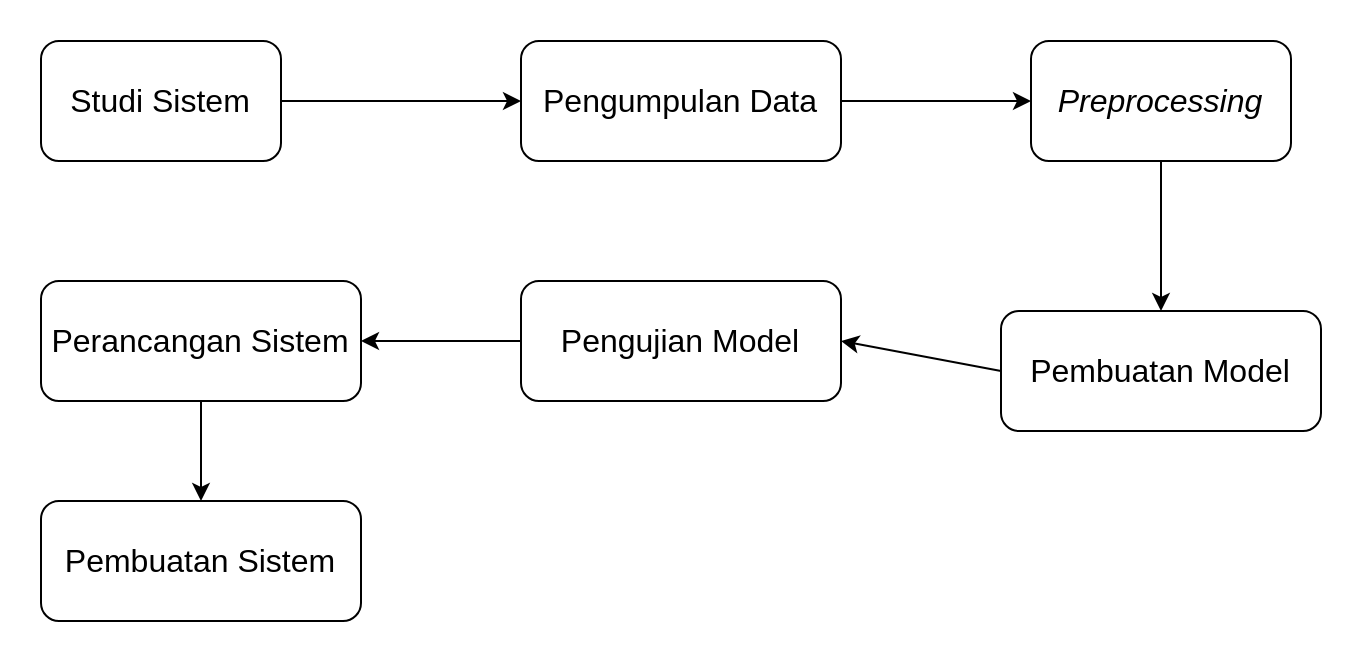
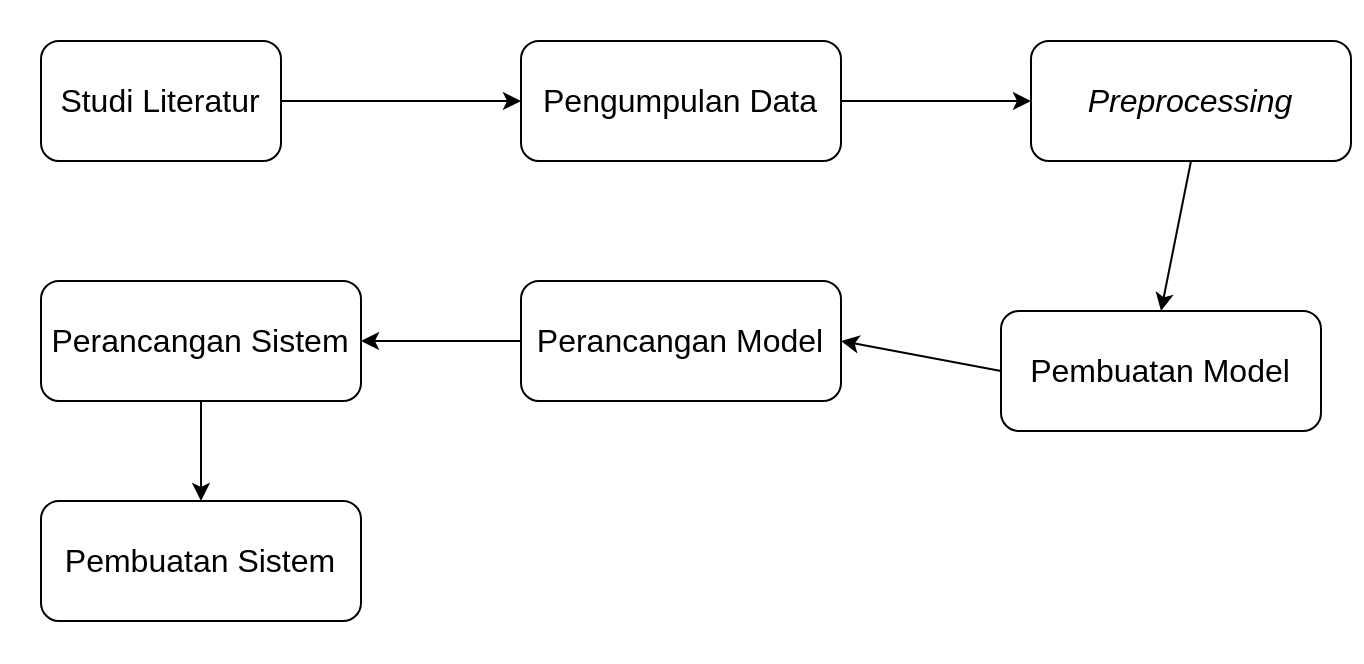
node "Studi Sistem": label "Studi Sistem" -> "Studi Literatur"
node "Preprocessing": size 260x120 -> 320x120
node "Pengujian Model": label "Pengujian Model" -> "Perancangan Model"
